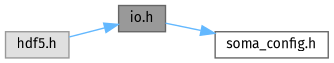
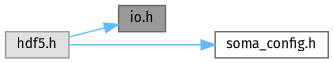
edge "io.h" -> "soma_config.h": now "hdf5.h" -> "soma_config.h"
